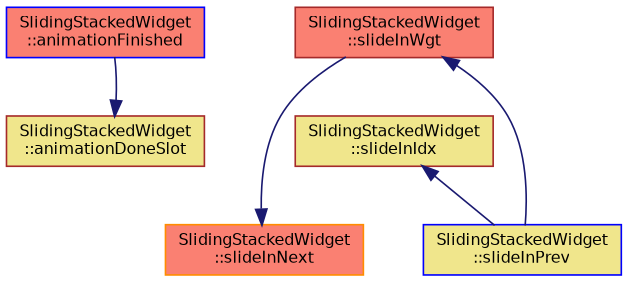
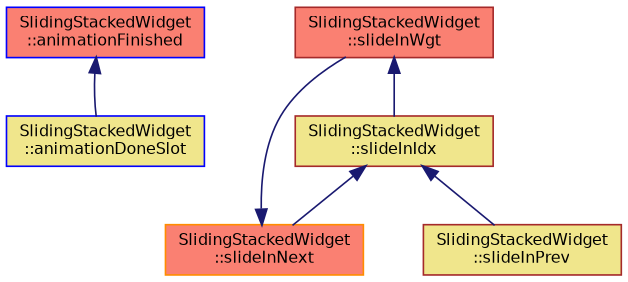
edge "SlidingStackedWidget ::animationFinished" -> "SlidingStackedWidget ::animationDoneSlot": reversed
edge "SlidingStackedWidget ::slideInPrev" -> "SlidingStackedWidget ::slideInWgt": now "SlidingStackedWidget ::slideInIdx" -> "SlidingStackedWidget ::slideInWgt"
node "SlidingStackedWidget ::animationDoneSlot": color brown -> blue
edge "SlidingStackedWidget ::slideInNext" -> "SlidingStackedWidget ::slideInIdx": added
node "SlidingStackedWidget ::slideInPrev": color blue -> brown
